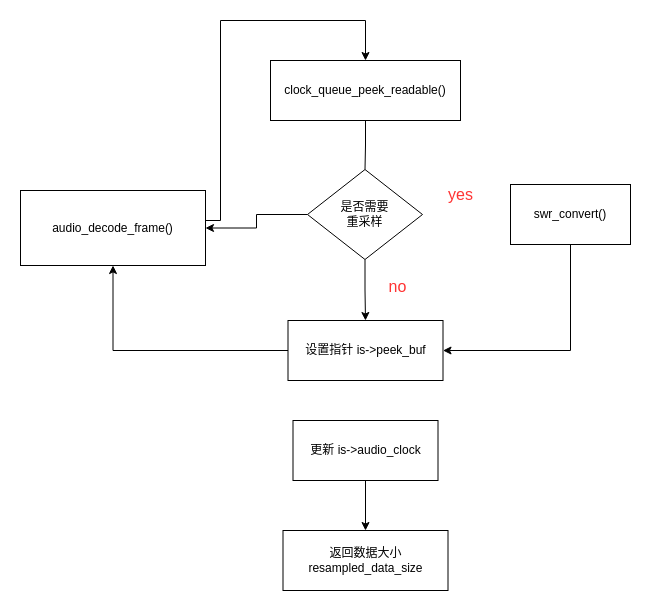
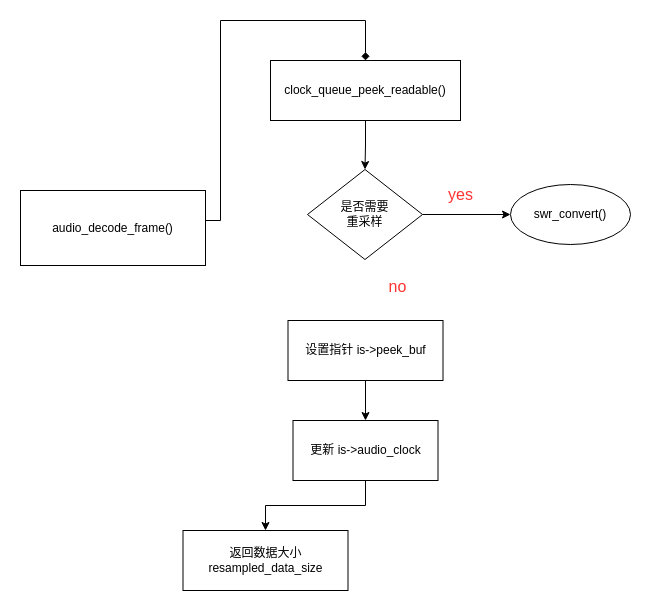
edge "audio_decode_frame()" -> "clock_queue_peek_readable()": arrowhead classic -> diamond
edge "clock_queue_peek_readable()" -- "是否需要 重采样": arrowhead none -> classic
node "swr_convert()": shape rectangle -> ellipse
edge "是否需要 重采样" -> "audio_decode_frame()": now "是否需要 重采样" -> "swr_convert()"
edge "是否需要 重采样" -> "设置指针 is->peek_buf": removed
edge "设置指针 is->peek_buf" -> "audio_decode_frame()": now "设置指针 is->peek_buf" -> "更新 is->audio_clock"
edge "swr_convert()" -> "设置指针 is->peek_buf": removed
node "返回数据大小 resampled_data_size": moved (366, 561) -> (266, 561)
